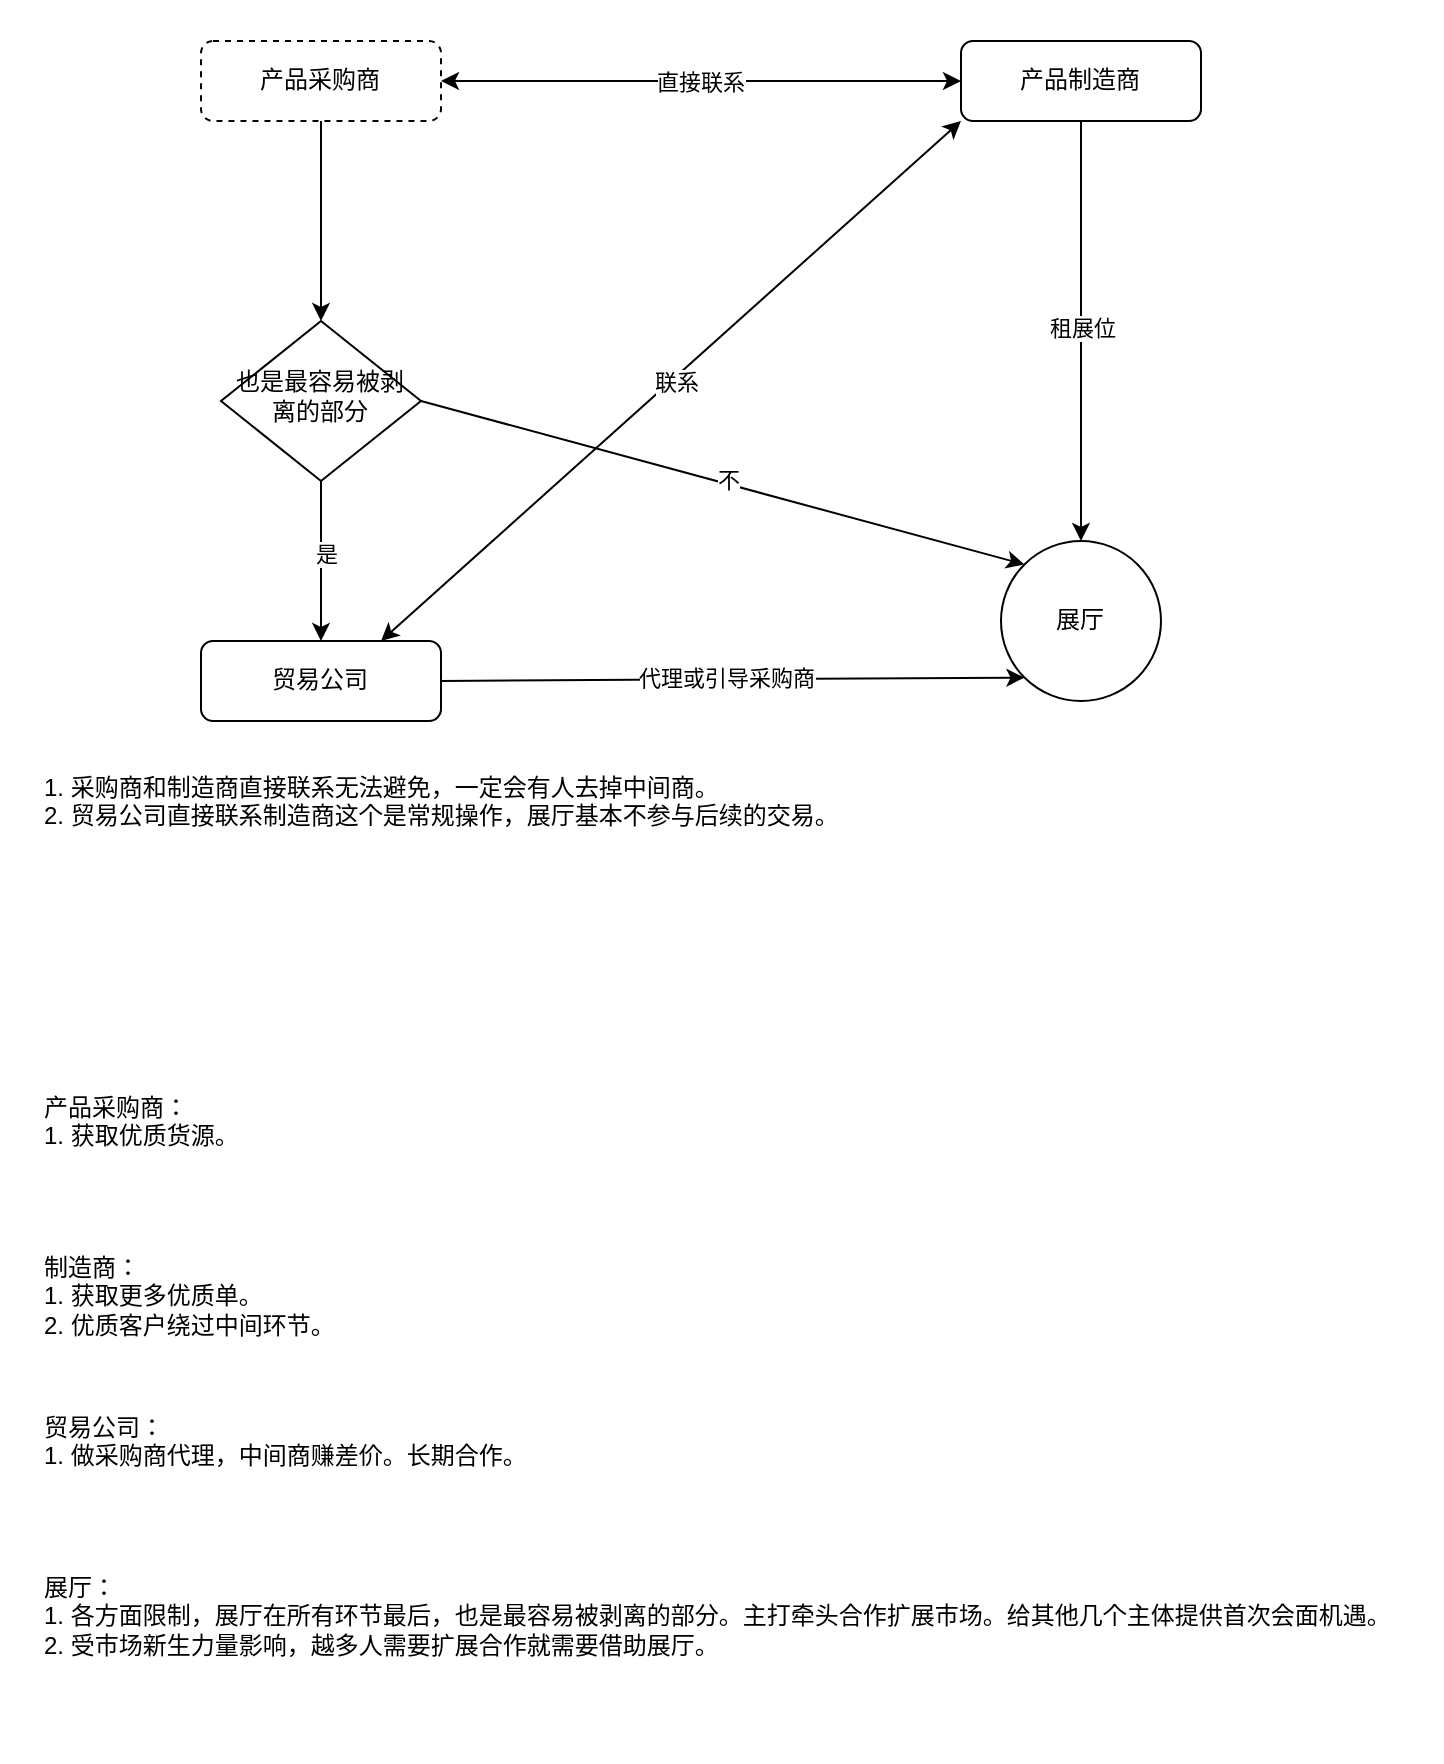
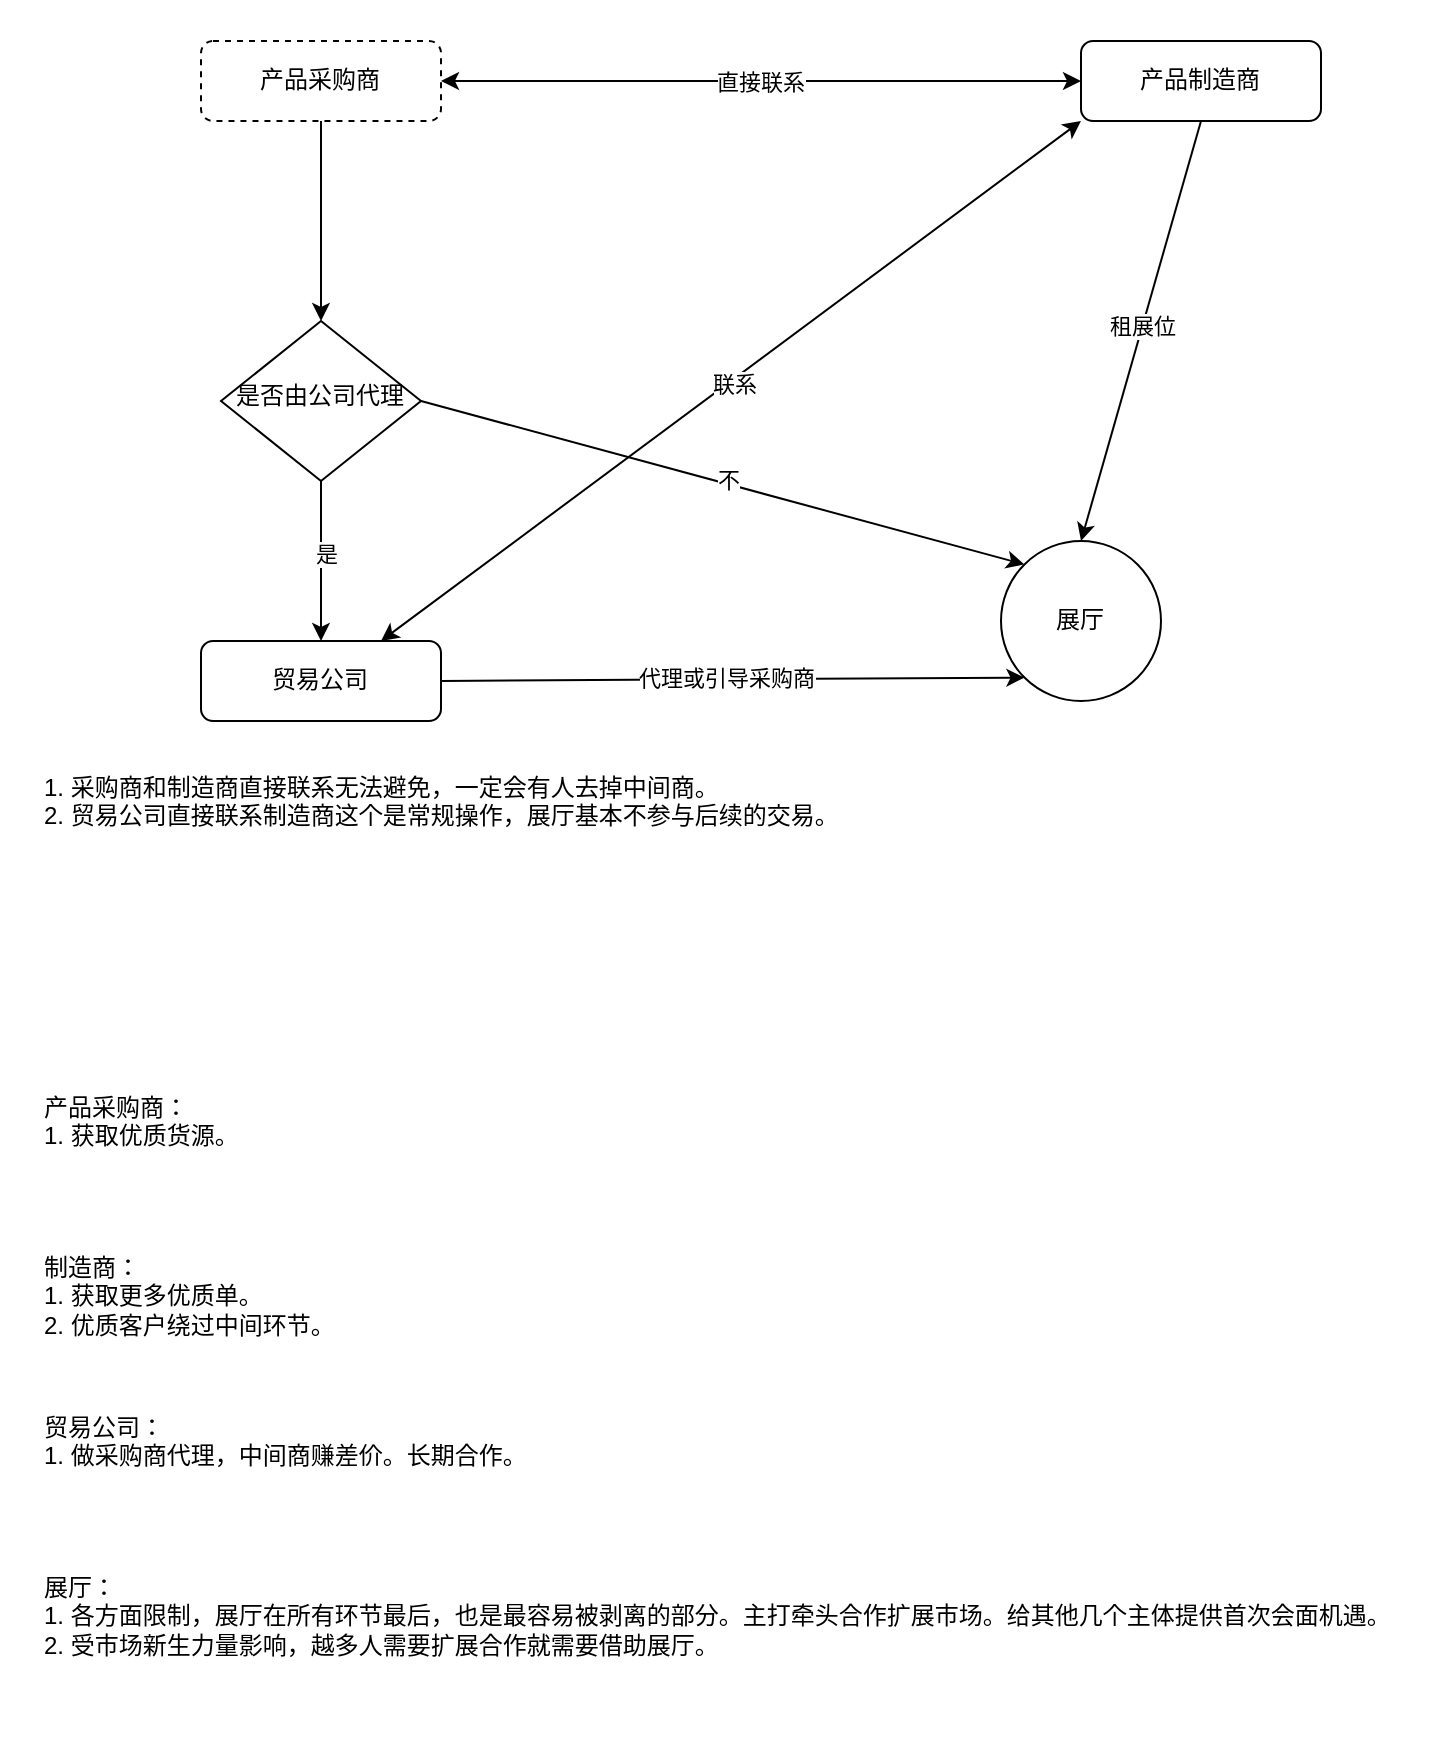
node "产品制造商": moved (1081, 81) -> (1201, 81)
node "也是最容易被剥离的部分": label "也是最容易被剥离的部分" -> "是否由公司代理"
